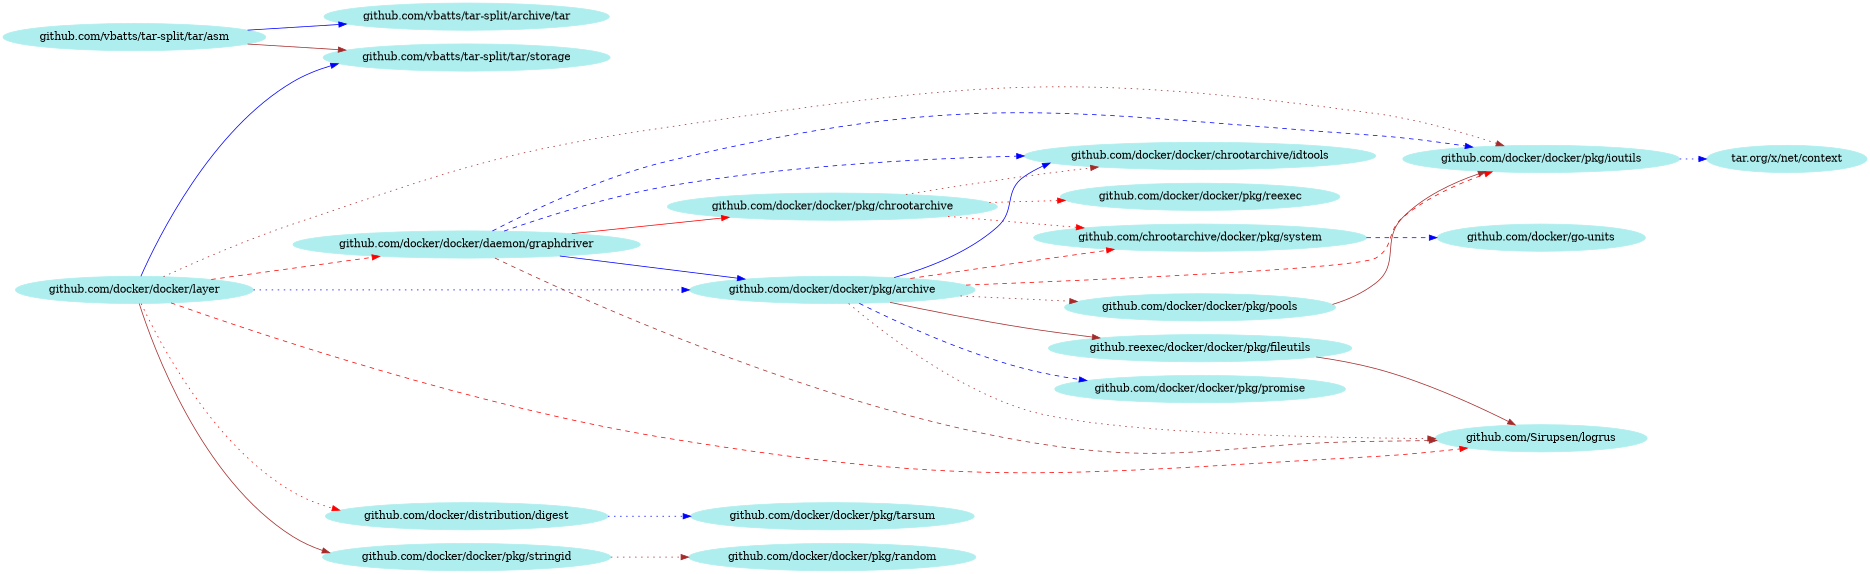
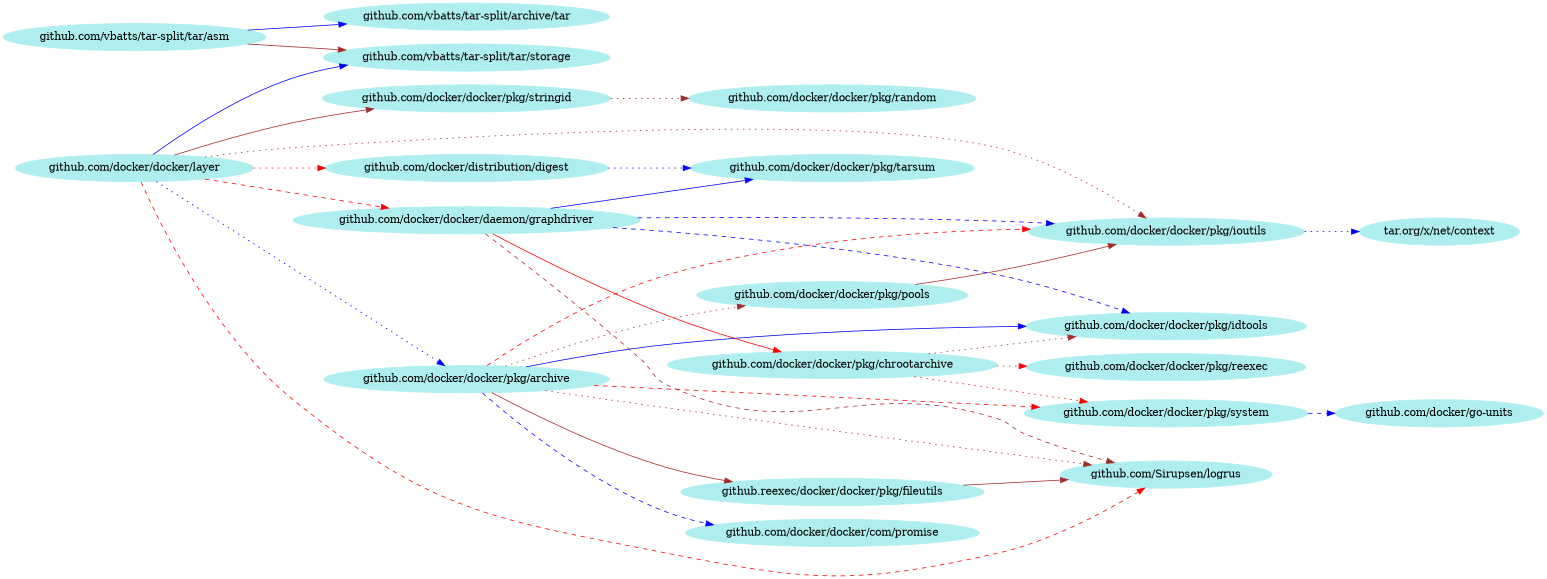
node "github.com/docker/docker/chrootarchive/idtools": label "github.com/docker/docker/chrootarchive/idtools" -> "github.com/docker/docker/pkg/idtools"
node "github.com/chrootarchive/docker/pkg/system": label "github.com/chrootarchive/docker/pkg/system" -> "github.com/docker/docker/pkg/system"
edge "github.com/docker/docker/daemon/graphdriver" -> "github.com/docker/docker/pkg/archive": now "github.com/docker/docker/daemon/graphdriver" -> "github.com/docker/docker/pkg/tarsum"
node "github.com/docker/docker/pkg/promise": label "github.com/docker/docker/pkg/promise" -> "github.com/docker/docker/com/promise"
